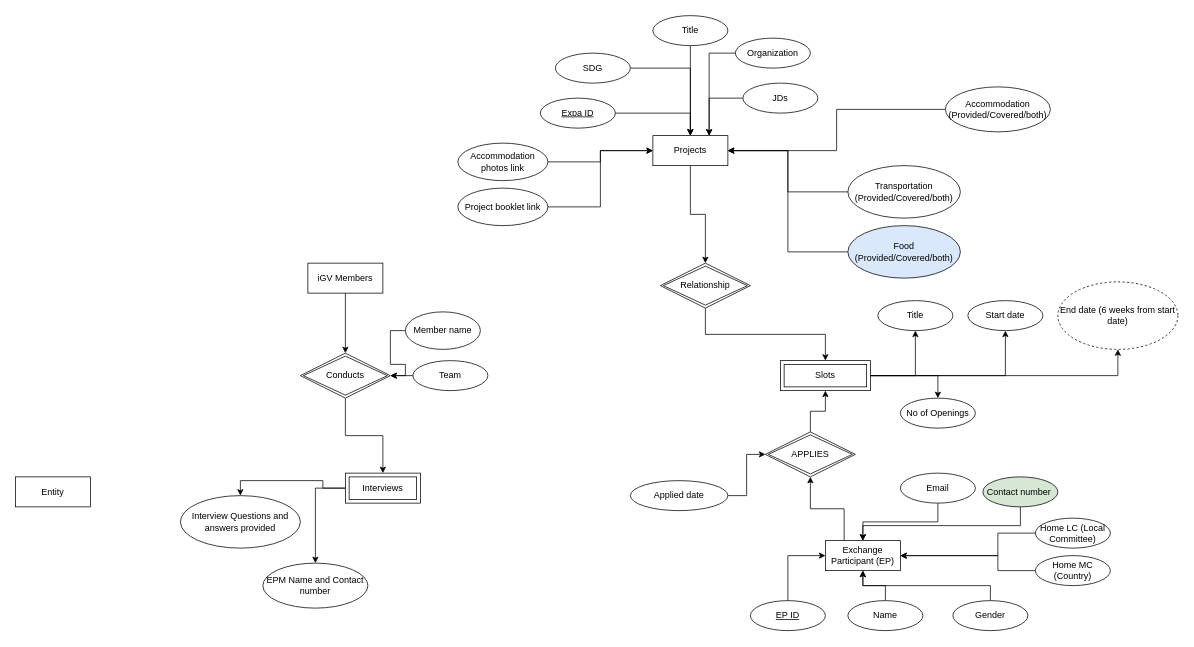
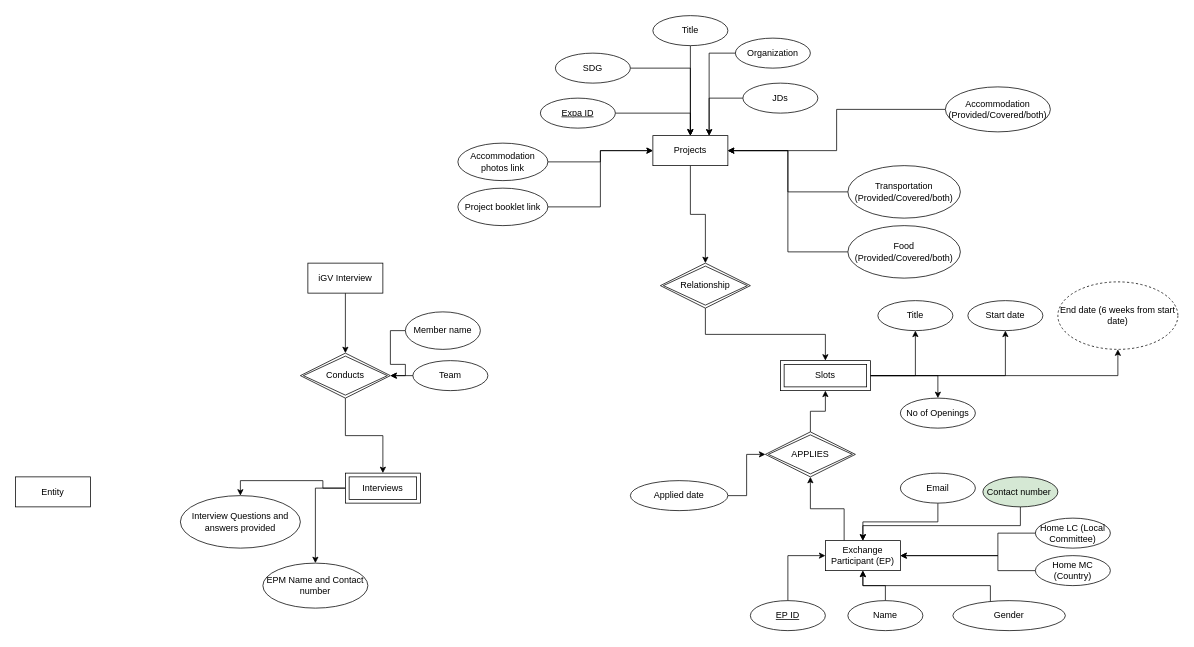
node "Food (Provided/Covered/both)": fillcolor #dae8fc -> #ffffff
node "iGV Members": label "iGV Members" -> "iGV Interview"
node "Gender": size 75x30 -> 113x30
